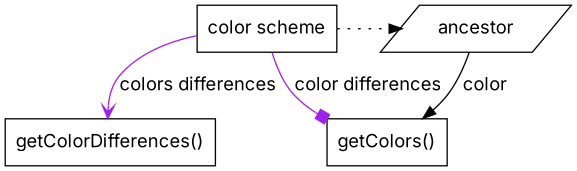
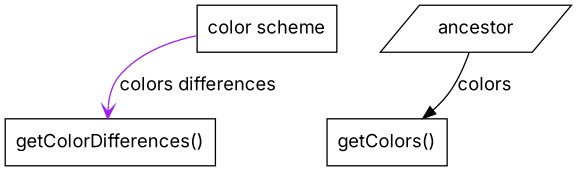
edge "color scheme" -> "ancestor": removed
edge "ancestor" -> "getColors()": label "color" -> "colors"
edge "color scheme" -> "getColors()": removed, label "color differences"
